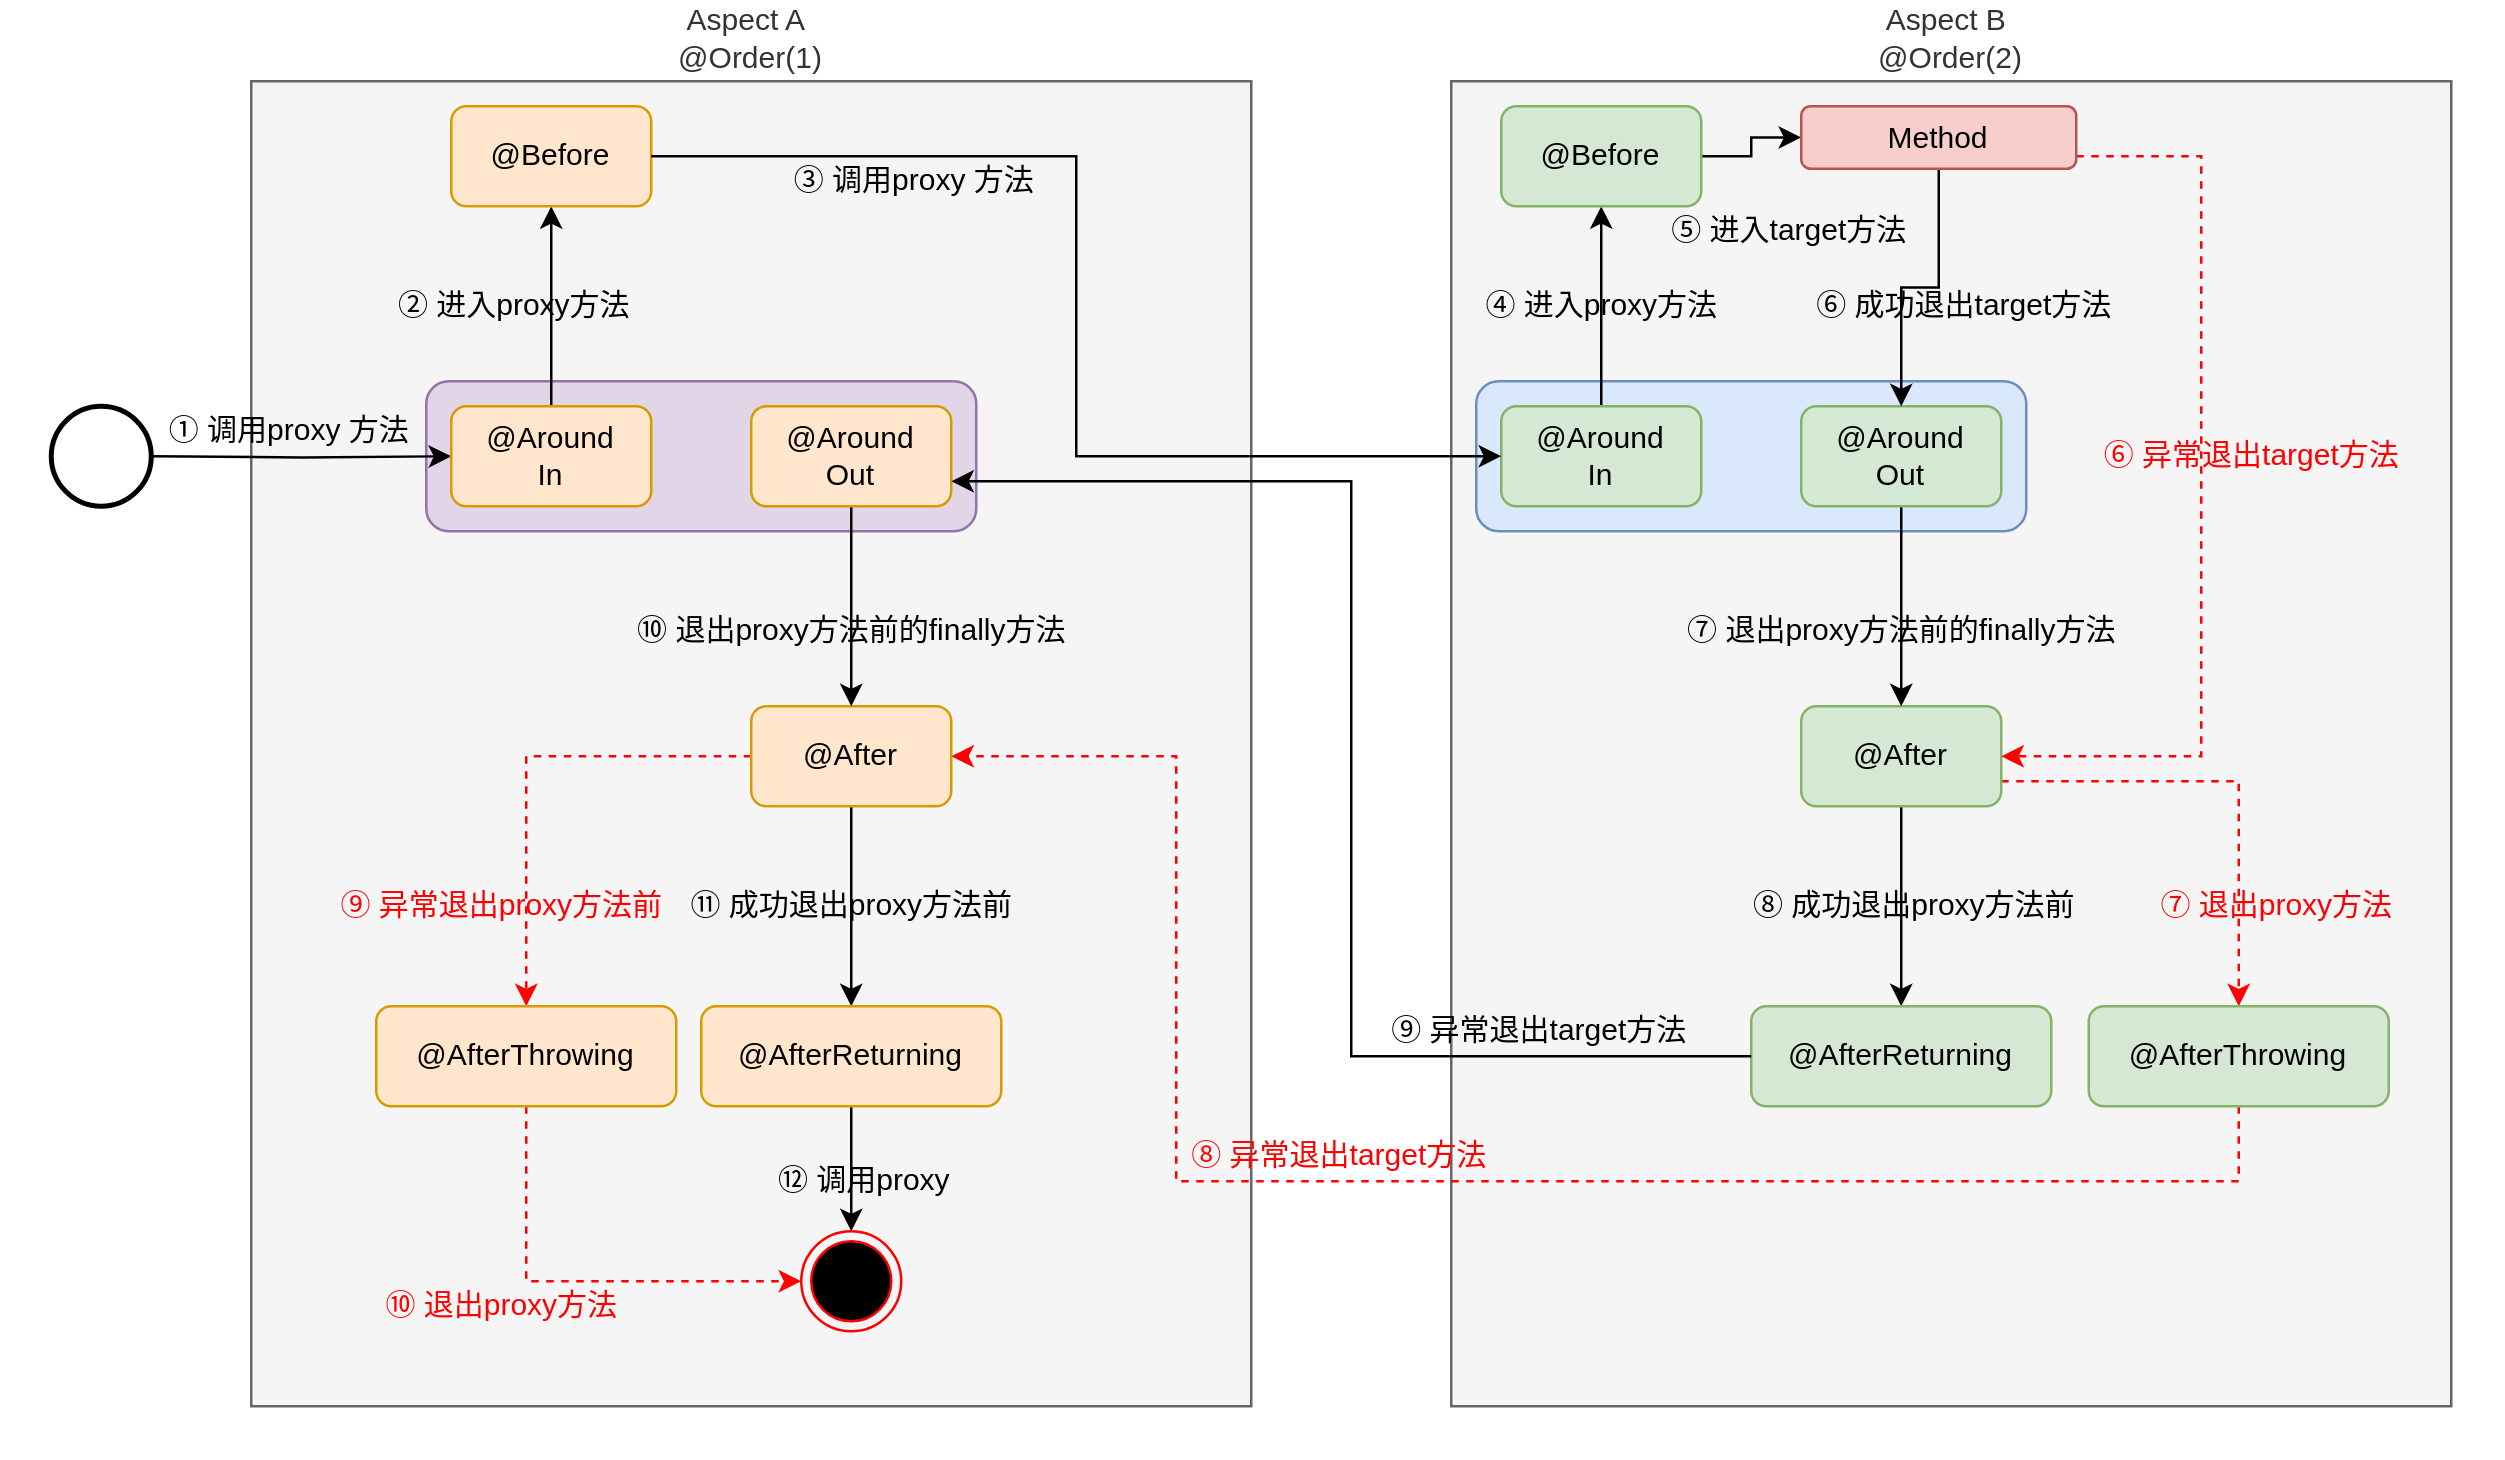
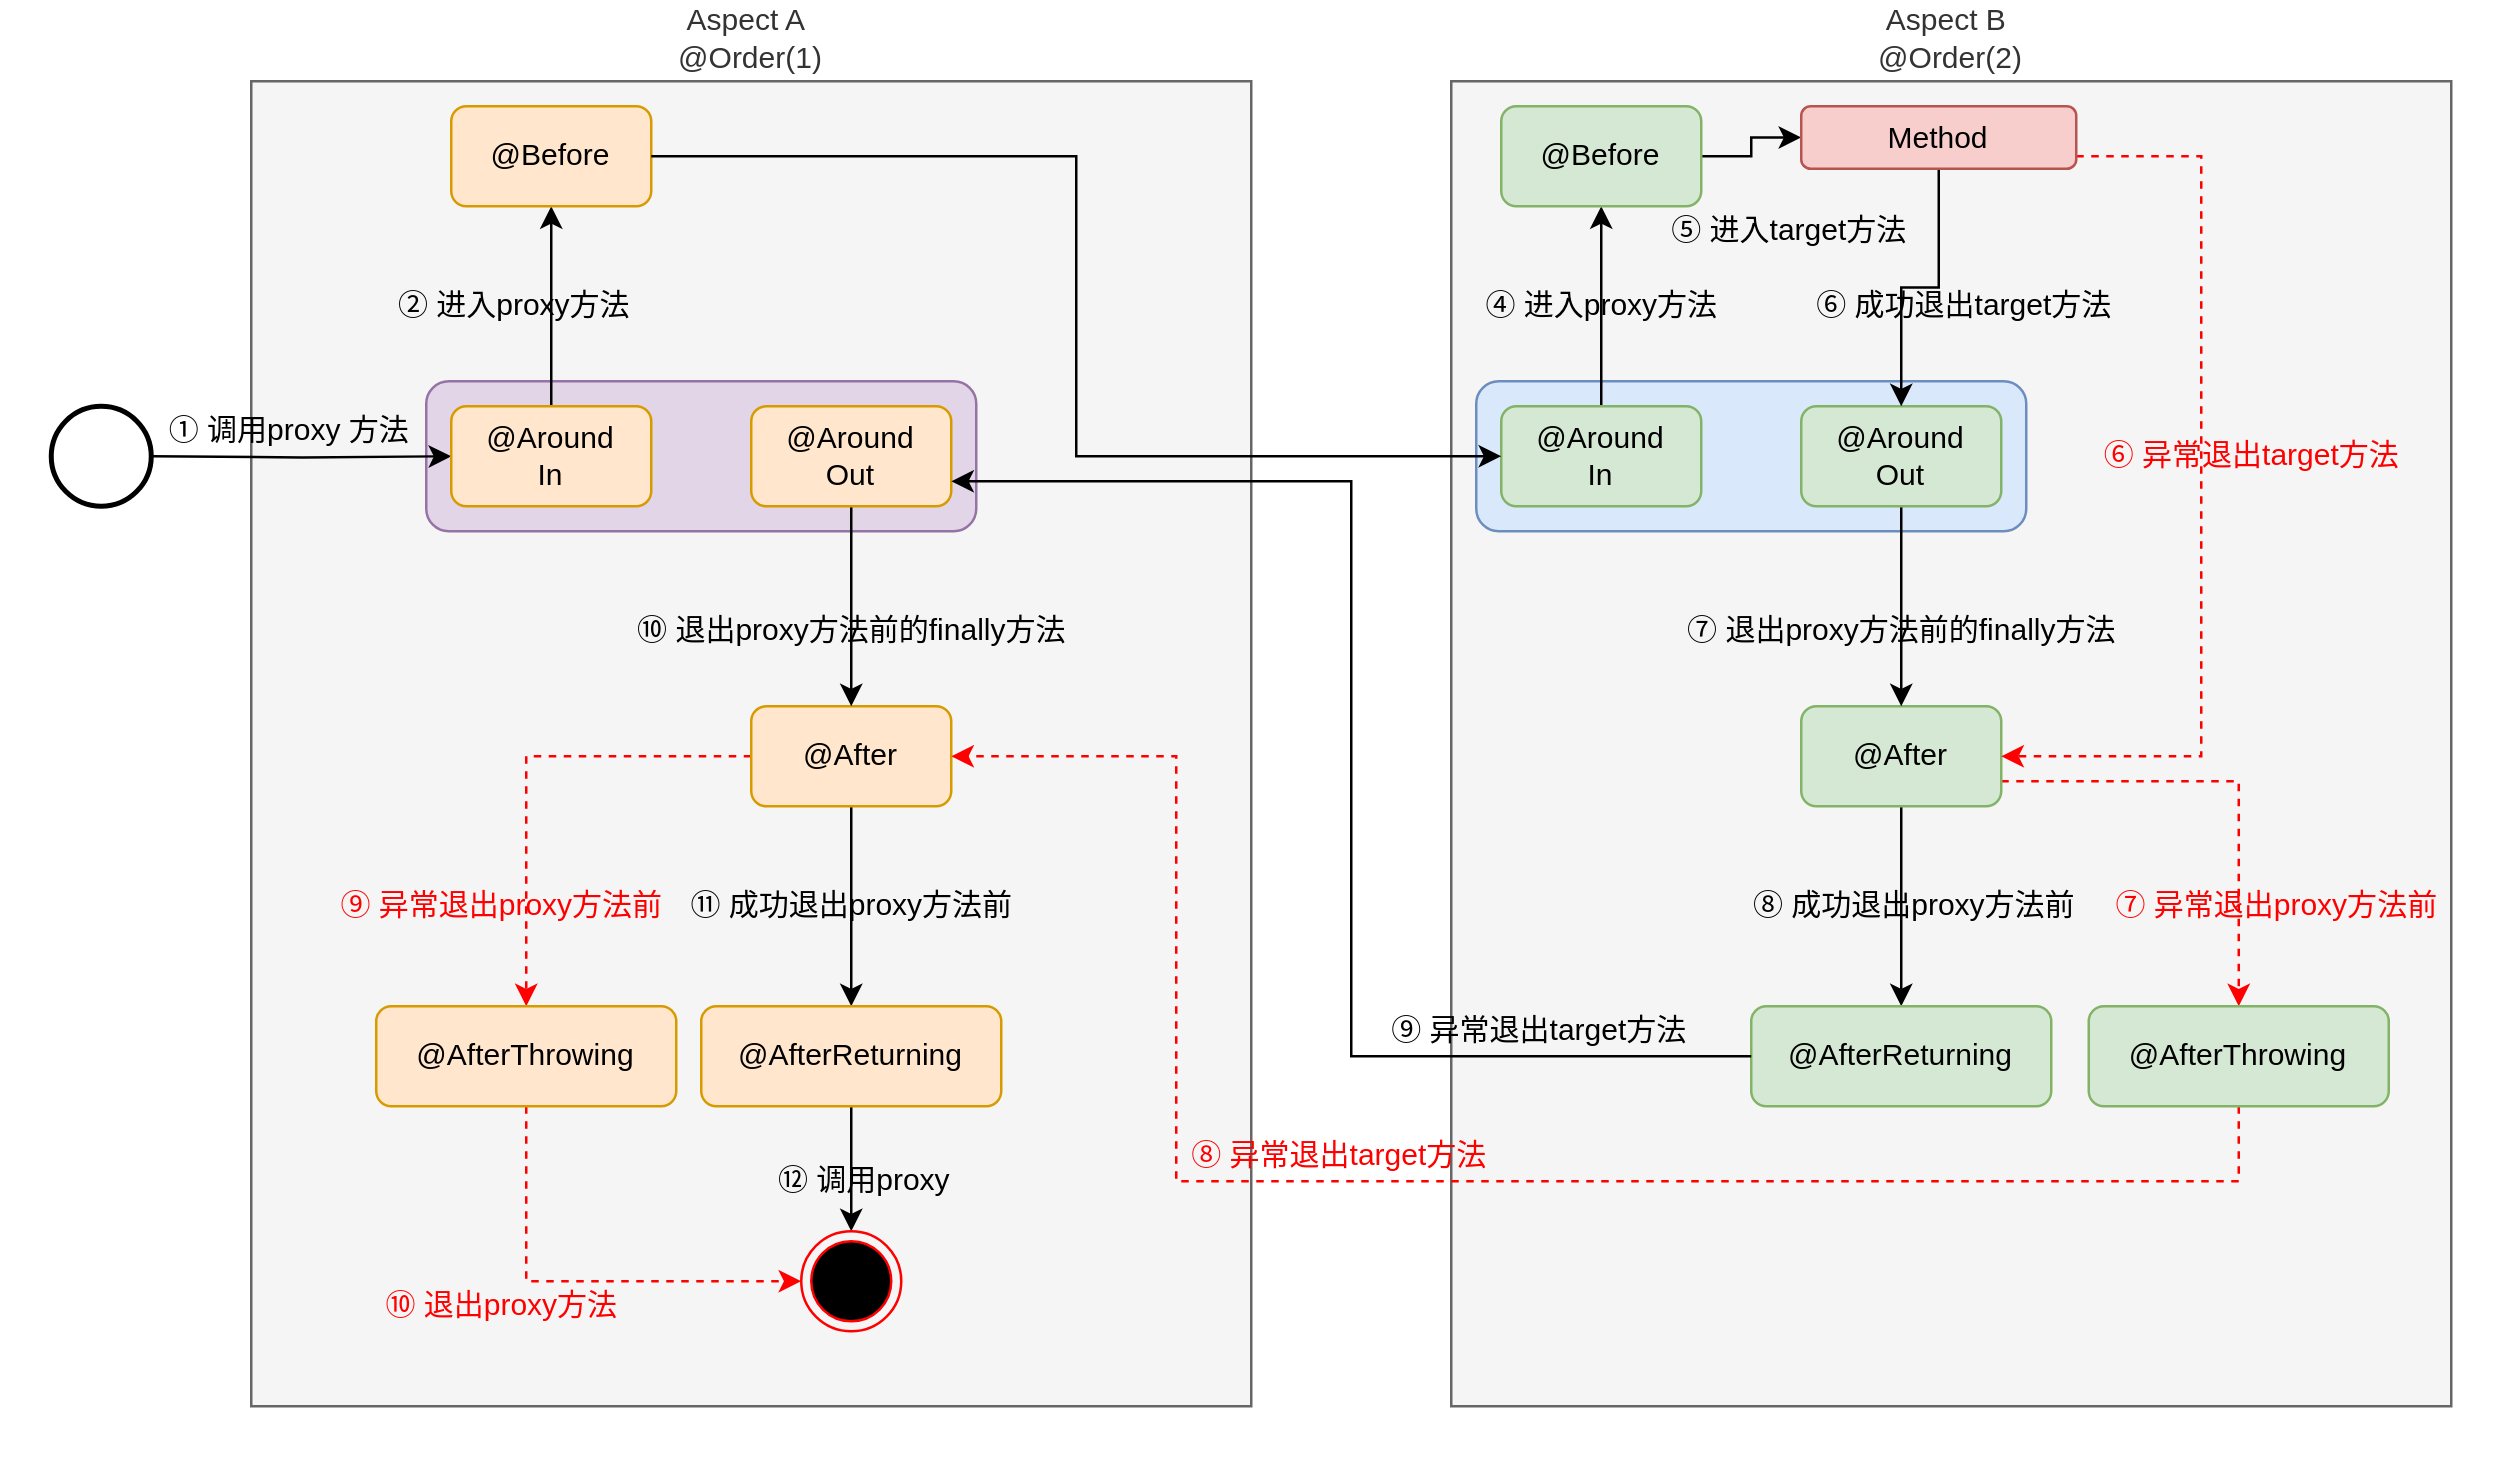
node "③ 调用proxy 方法": removed
node "⑦ 退出proxy方法": label "⑦ 退出proxy方法" -> "⑦ 异常退出proxy方法前"
